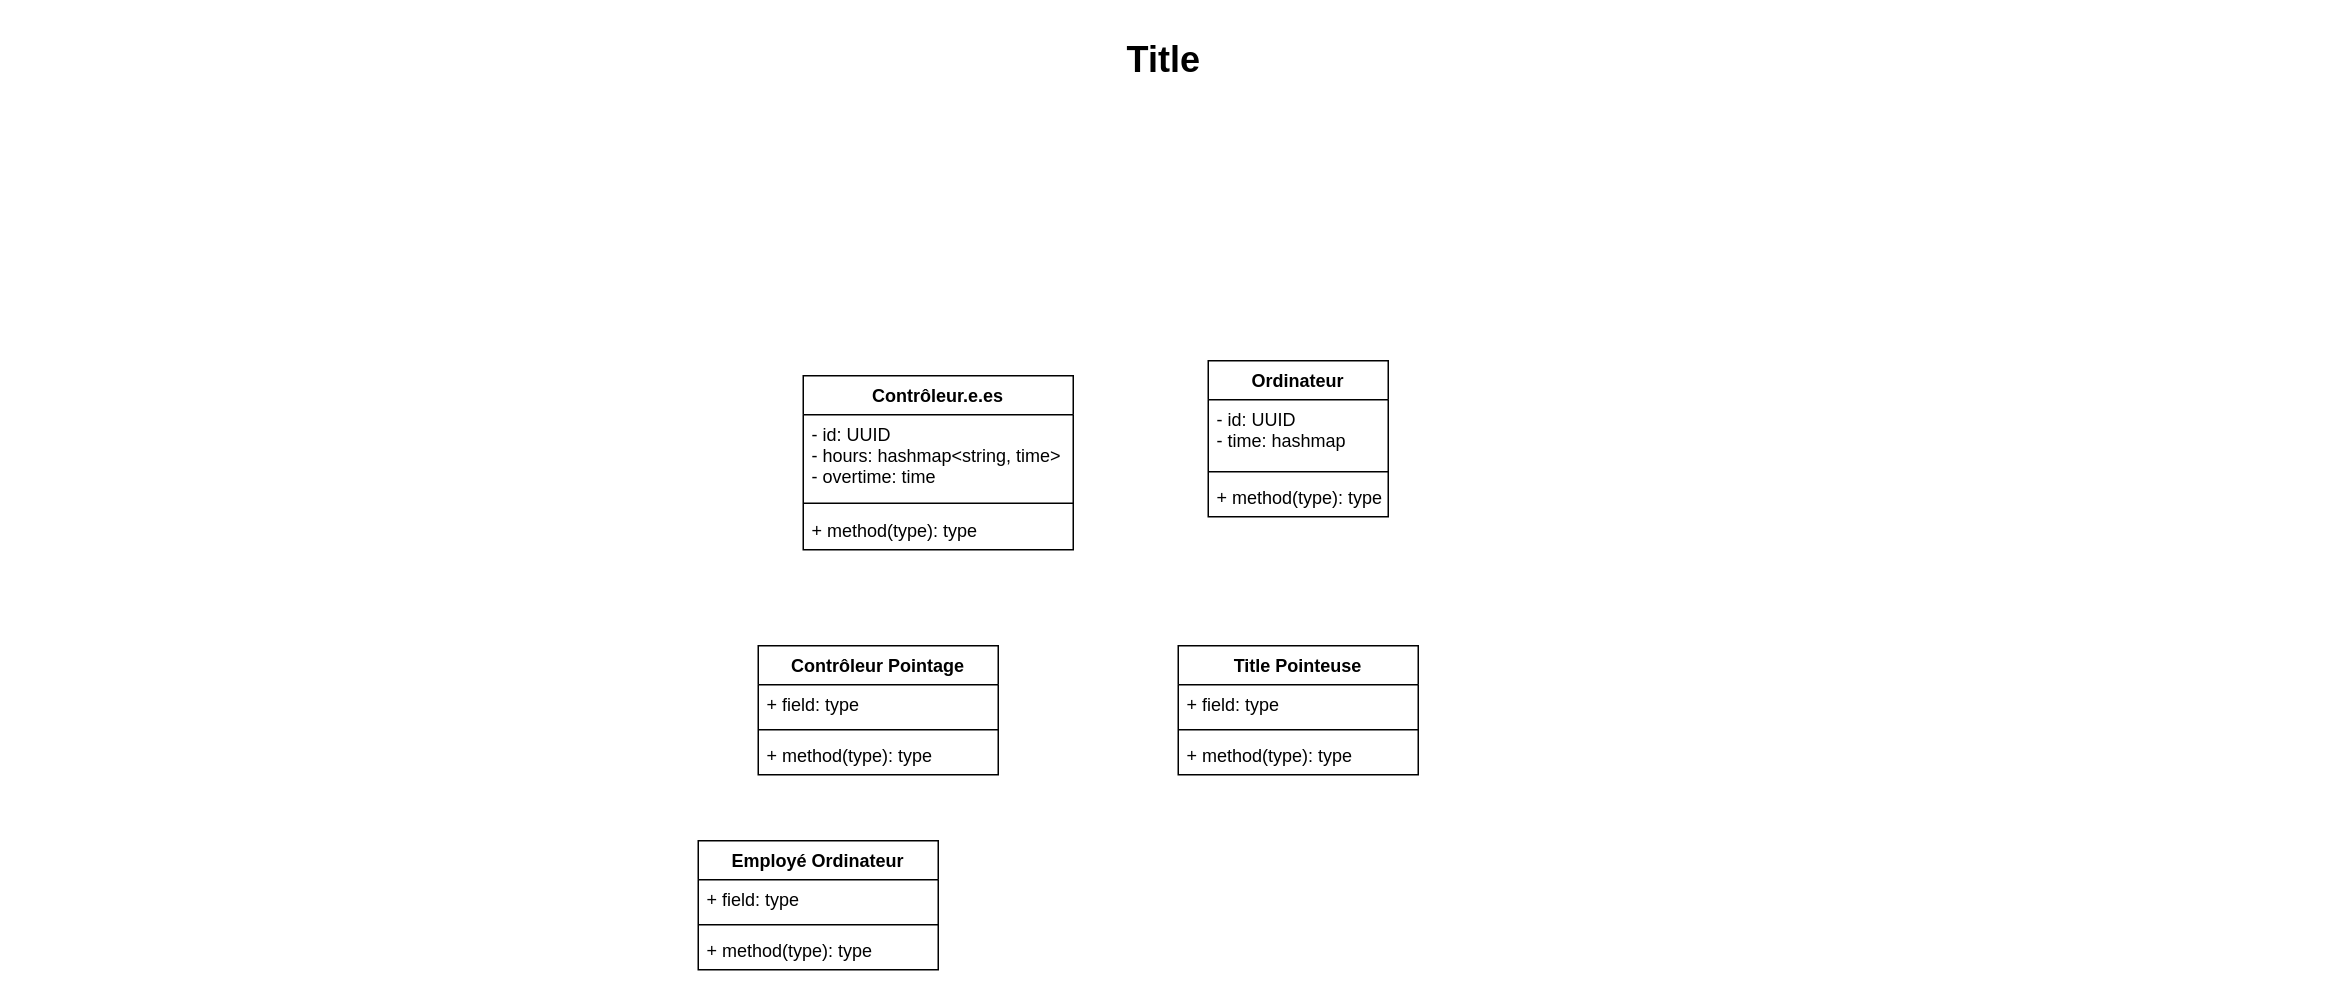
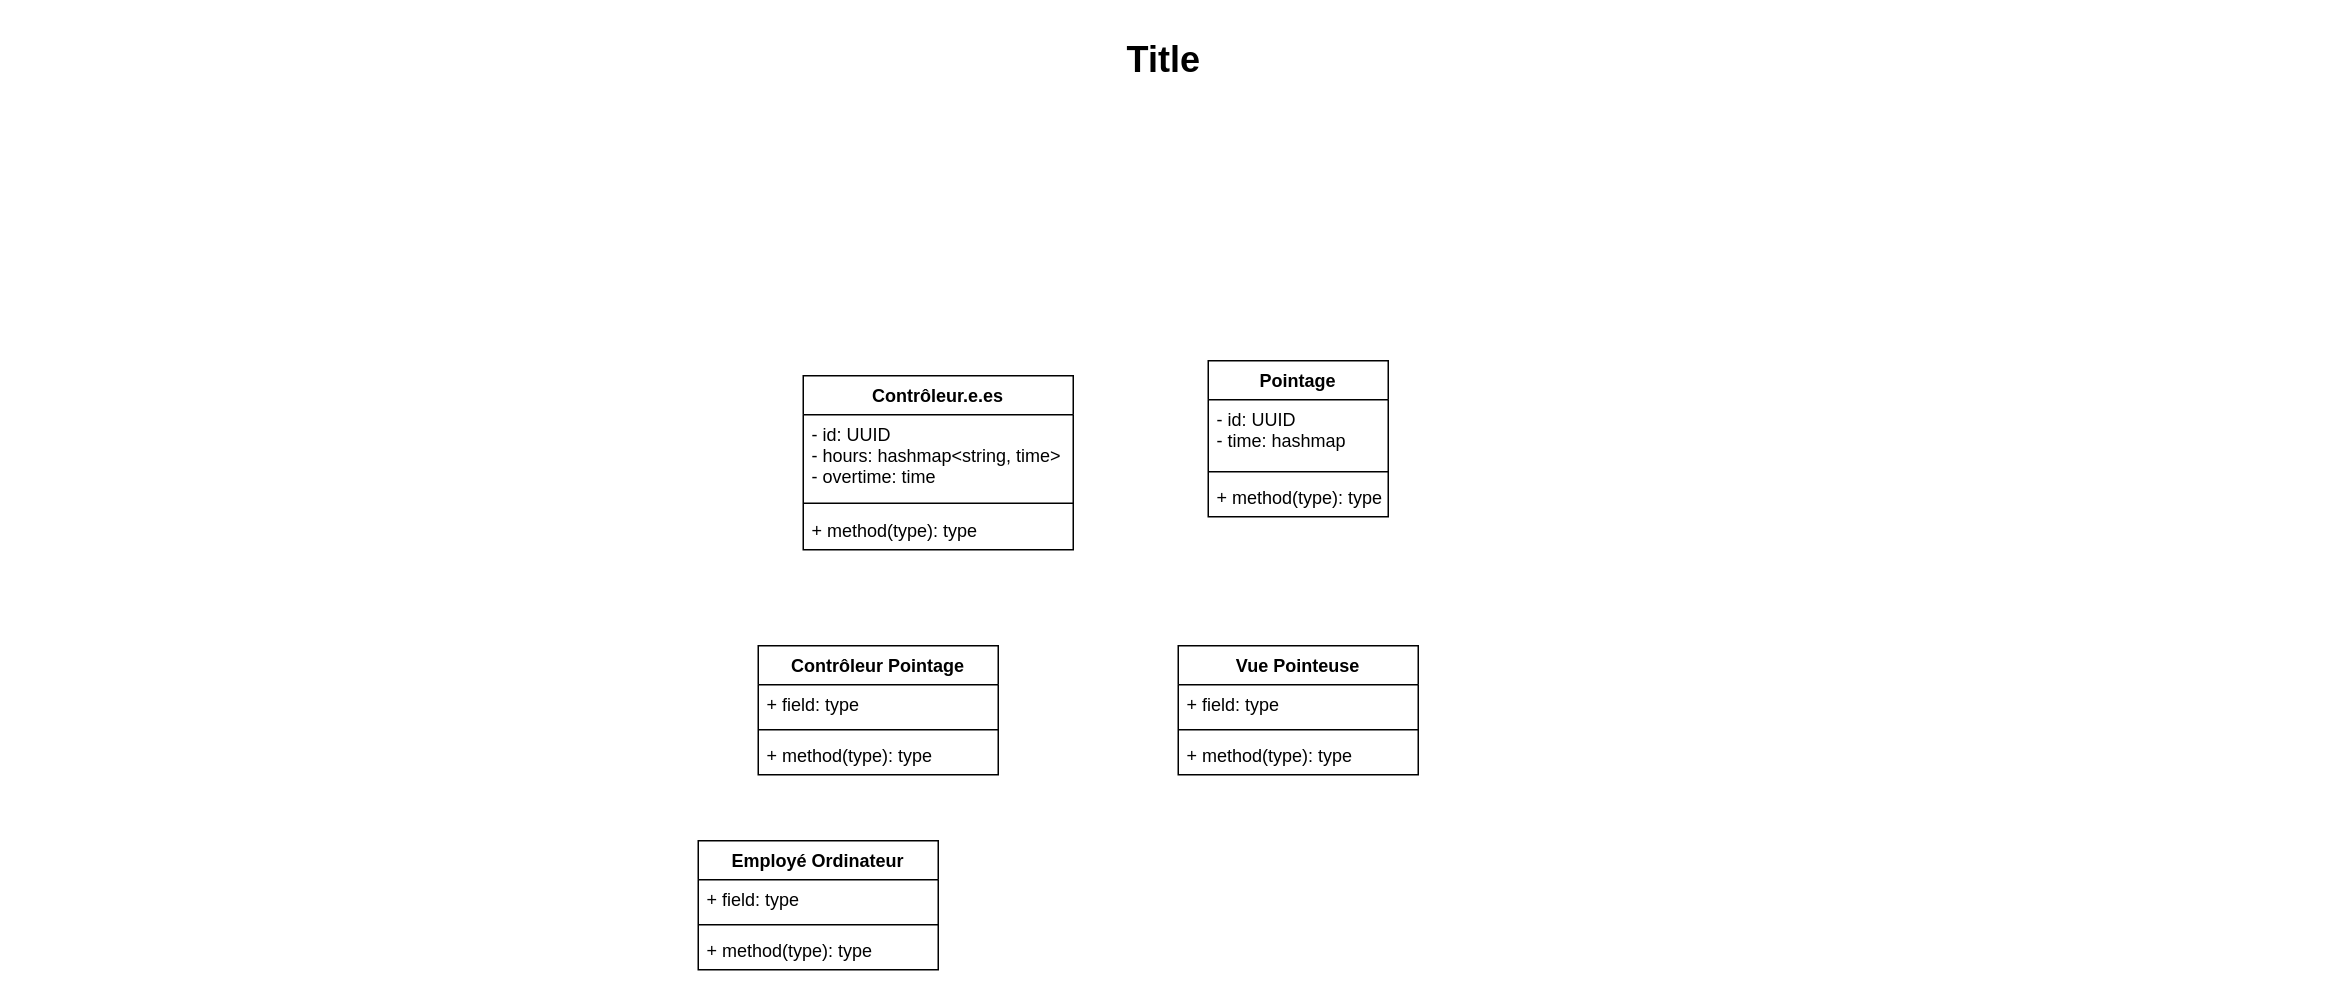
node "Ordinateur": label "Ordinateur" -> "Pointage"
node "Title Pointeuse": label "Title Pointeuse" -> "Vue Pointeuse"
